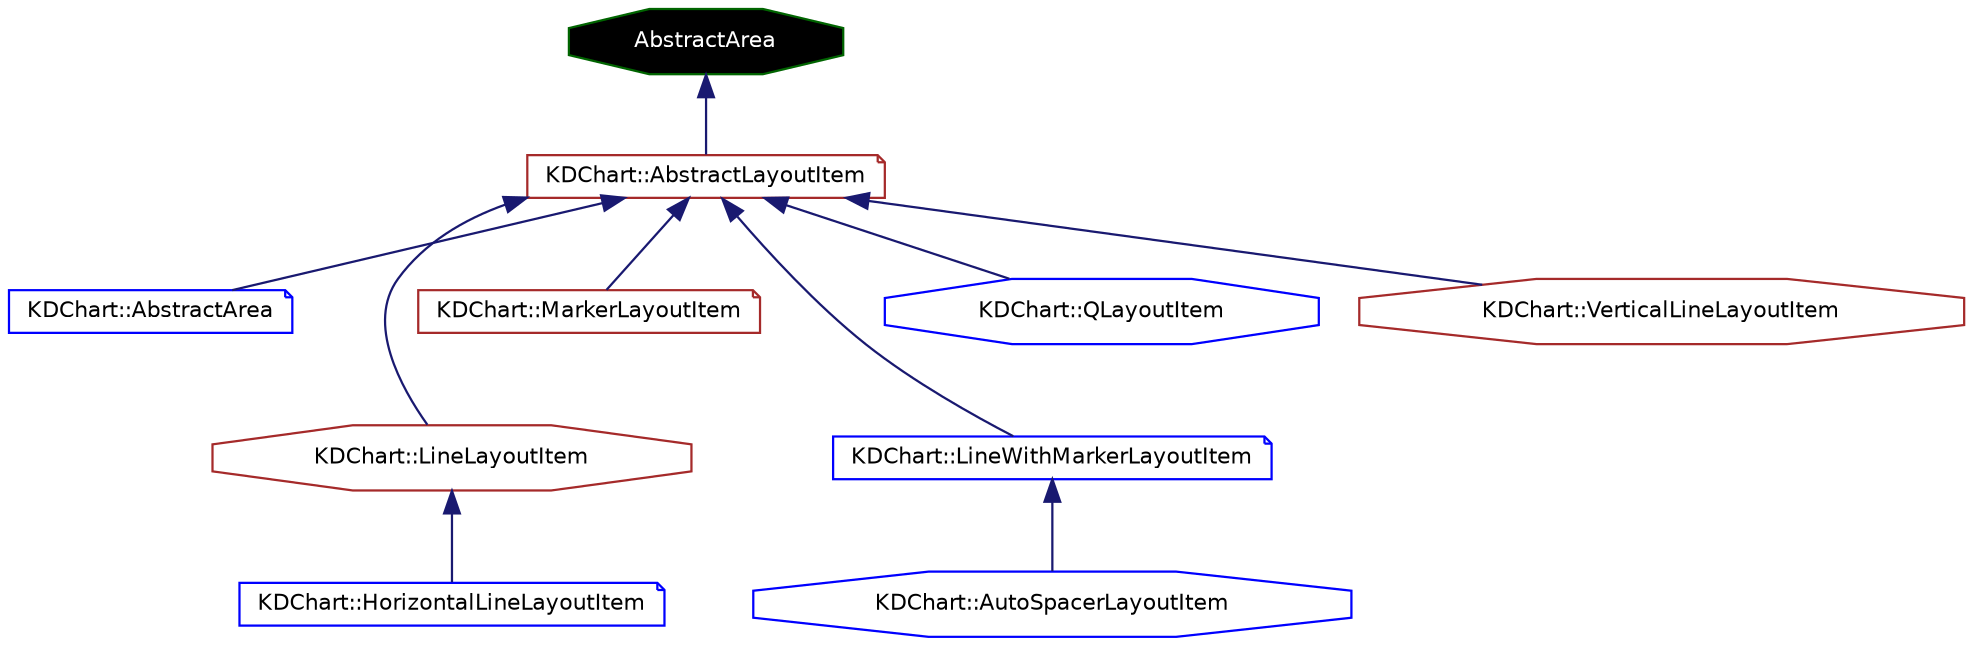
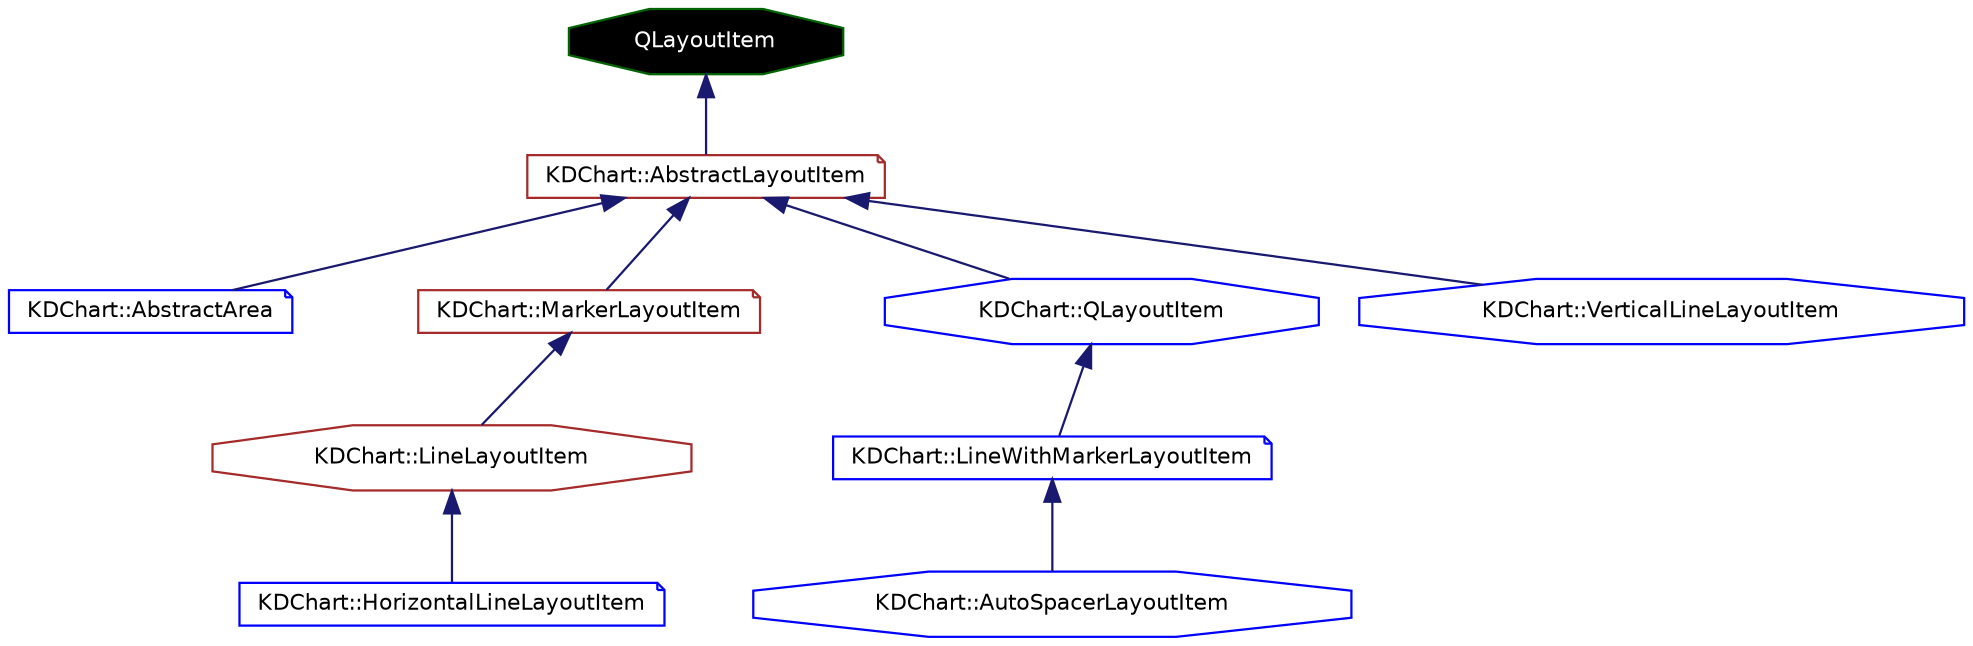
node "AbstractArea": label "AbstractArea" -> "QLayoutItem"
edge "KDChart::LineLayoutItem" -> "KDChart::AbstractLayoutItem": now "KDChart::LineLayoutItem" -> "KDChart::MarkerLayoutItem"
node "KDChart::VerticalLineLayoutItem": color brown -> blue
edge "KDChart::LineWithMarkerLayoutItem" -> "KDChart::AbstractLayoutItem": now "KDChart::LineWithMarkerLayoutItem" -> "KDChart::QLayoutItem"
